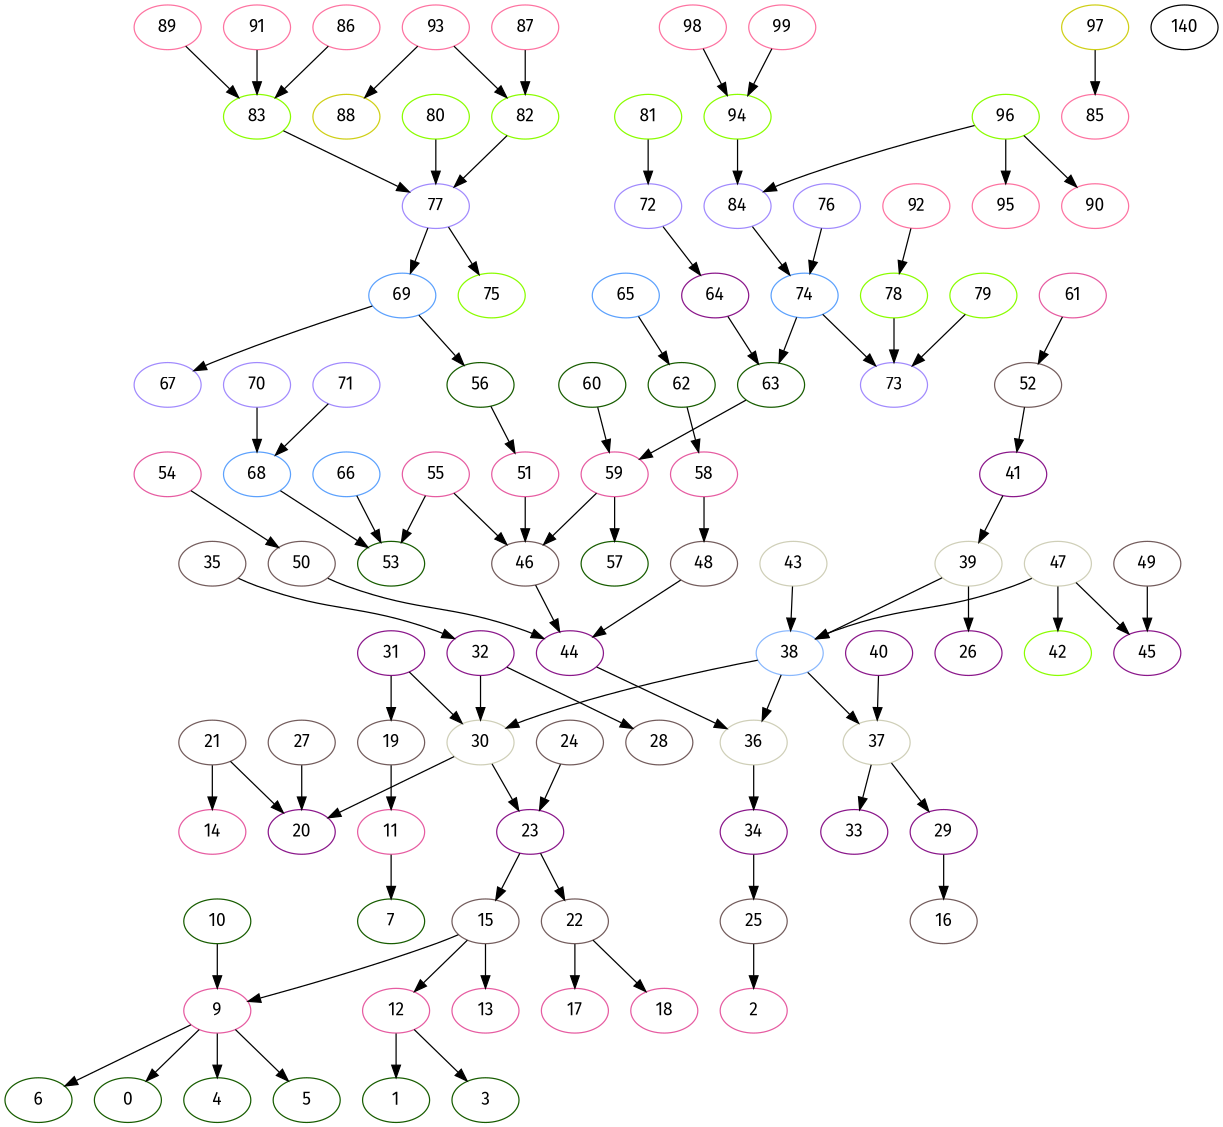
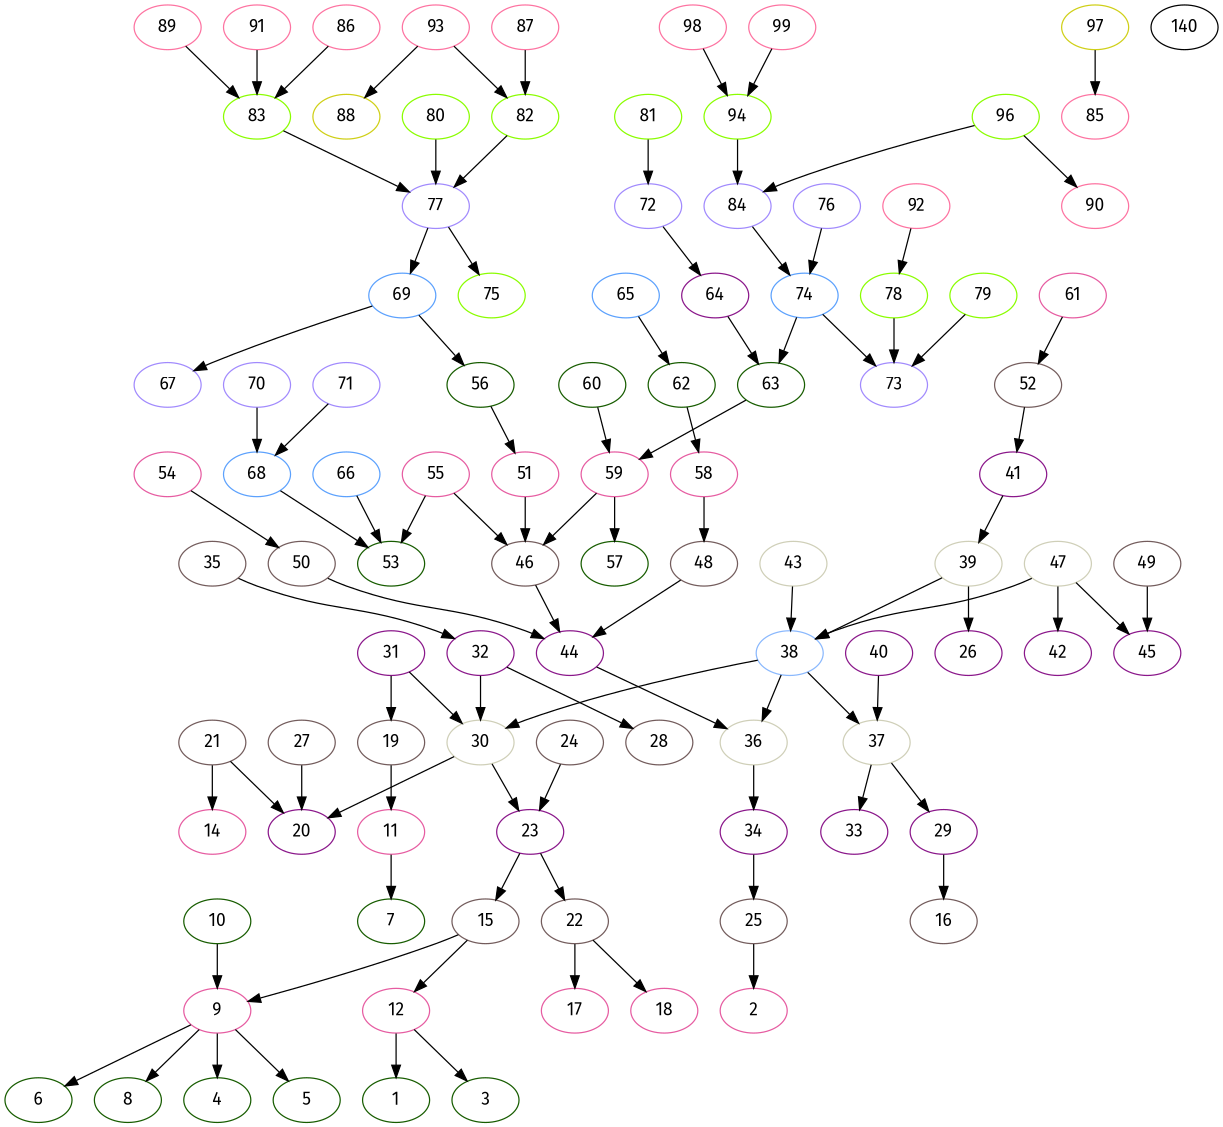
node "95": removed
node "42": color #8afd00 -> #8a178a
node "13": removed
node "0": label "0" -> "8"
